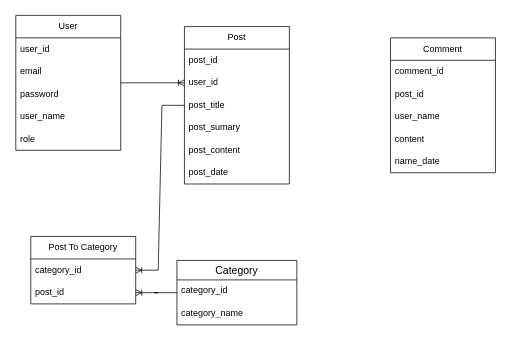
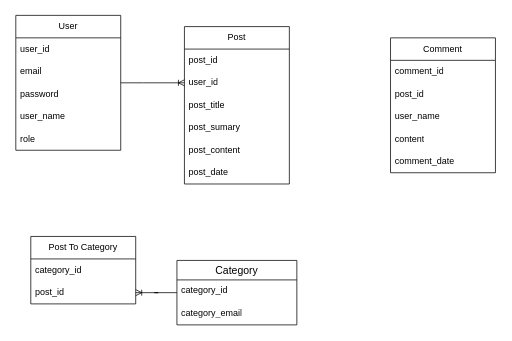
edge "Post" -> "Post To Category": removed
node "name_date": label "name_date" -> "comment_date"
node "category_name": label "category_name" -> "category_email"
